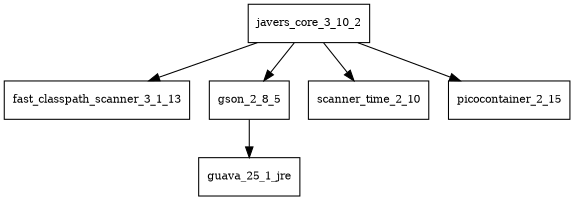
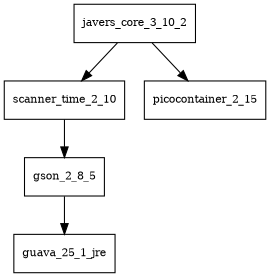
edge "javers_core_3_10_2" -> "gson_2_8_5": now "scanner_time_2_10" -> "gson_2_8_5"
node "fast_classpath_scanner_3_1_13": removed
